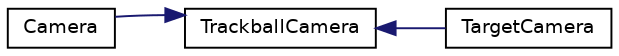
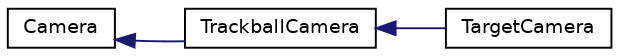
edge "Camera" -> "TrackballCamera": reversed
